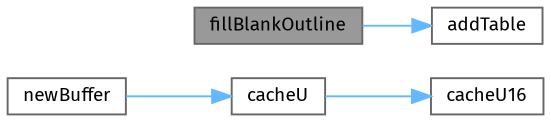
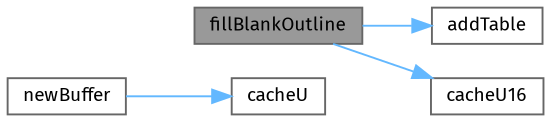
edge "cacheU" -> "cacheU16": now "fillBlankOutline" -> "cacheU16"
